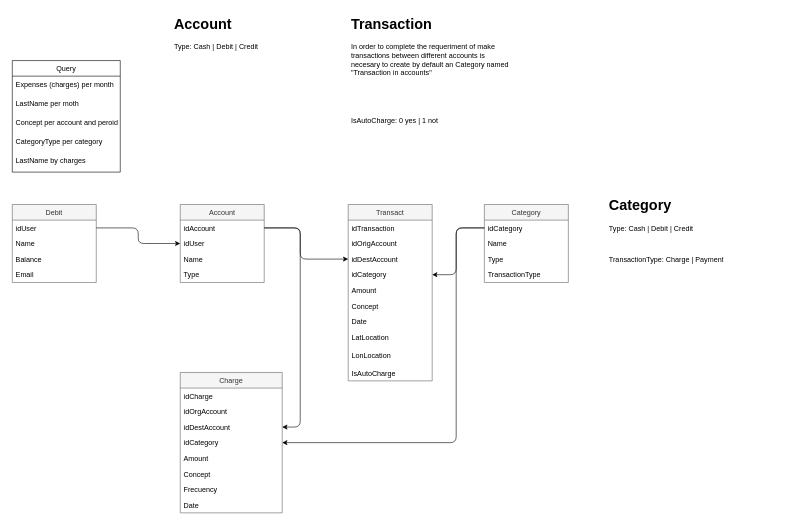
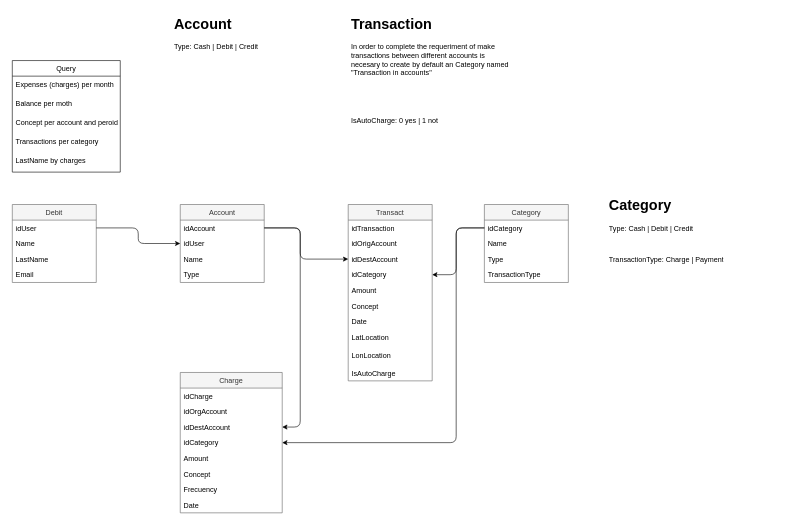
node "LastName per moth": label "LastName per moth" -> "Balance per moth"
node "CategoryType per category": label "CategoryType per category" -> "Transactions per category"
node "Balance": label "Balance" -> "LastName"
